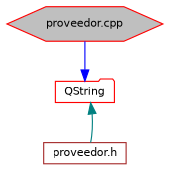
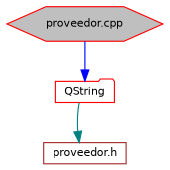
edge "proveedor.h" -> "QString": reversed
